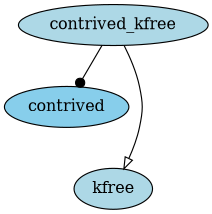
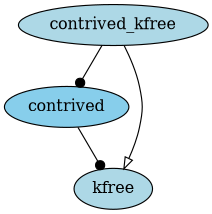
edge "contrived" -> "kfree": added
